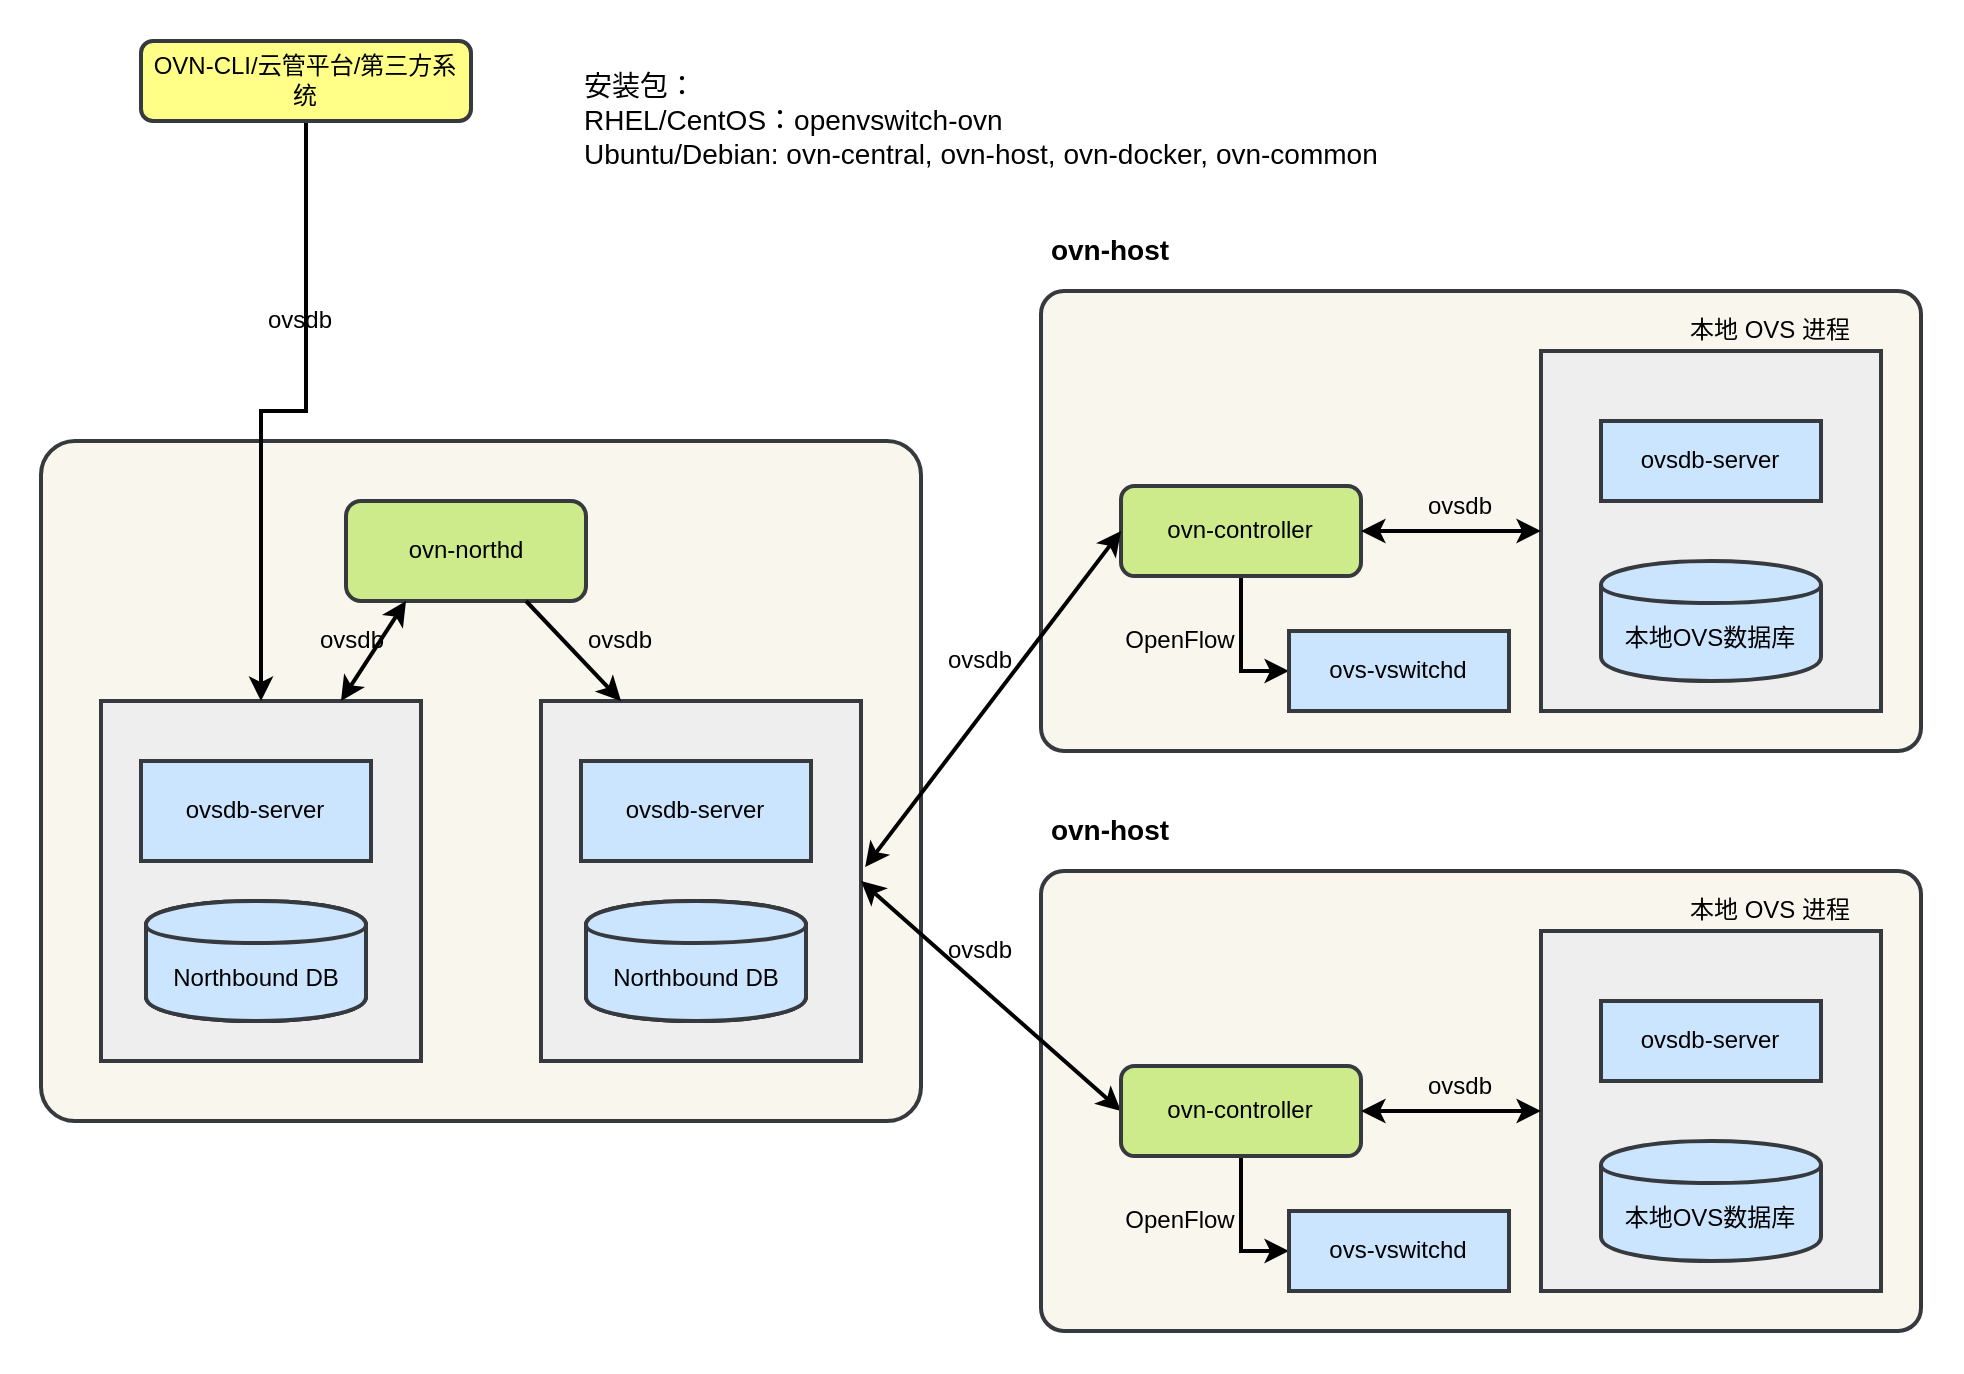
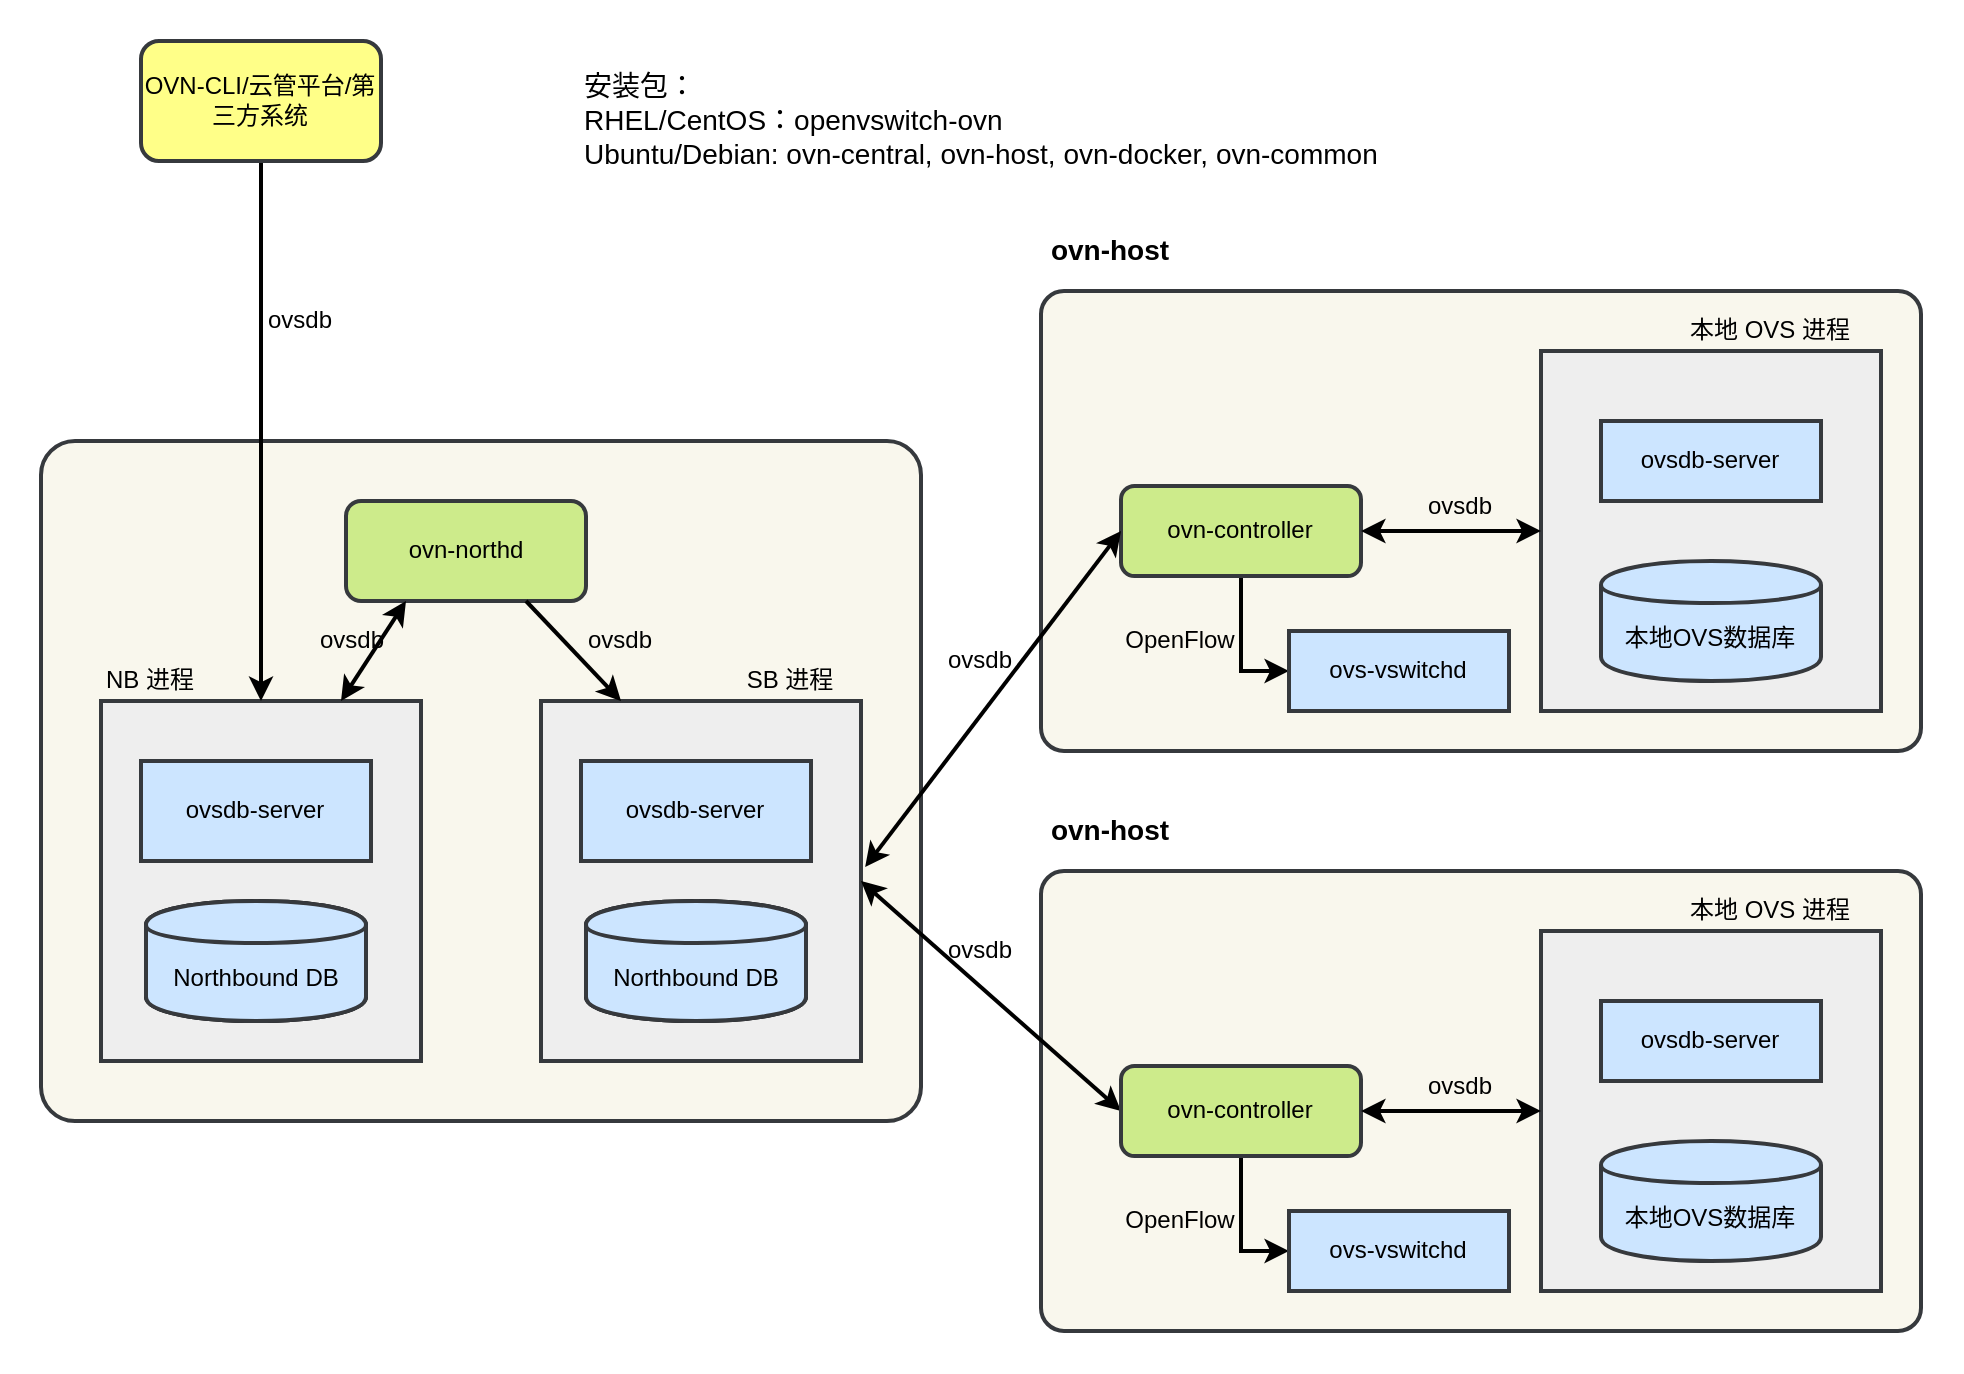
node "OVN-CLI/云管平台/第三方系统": size 330x80 -> 240x120
node "NB 进程": added
node "SB 进程": added
